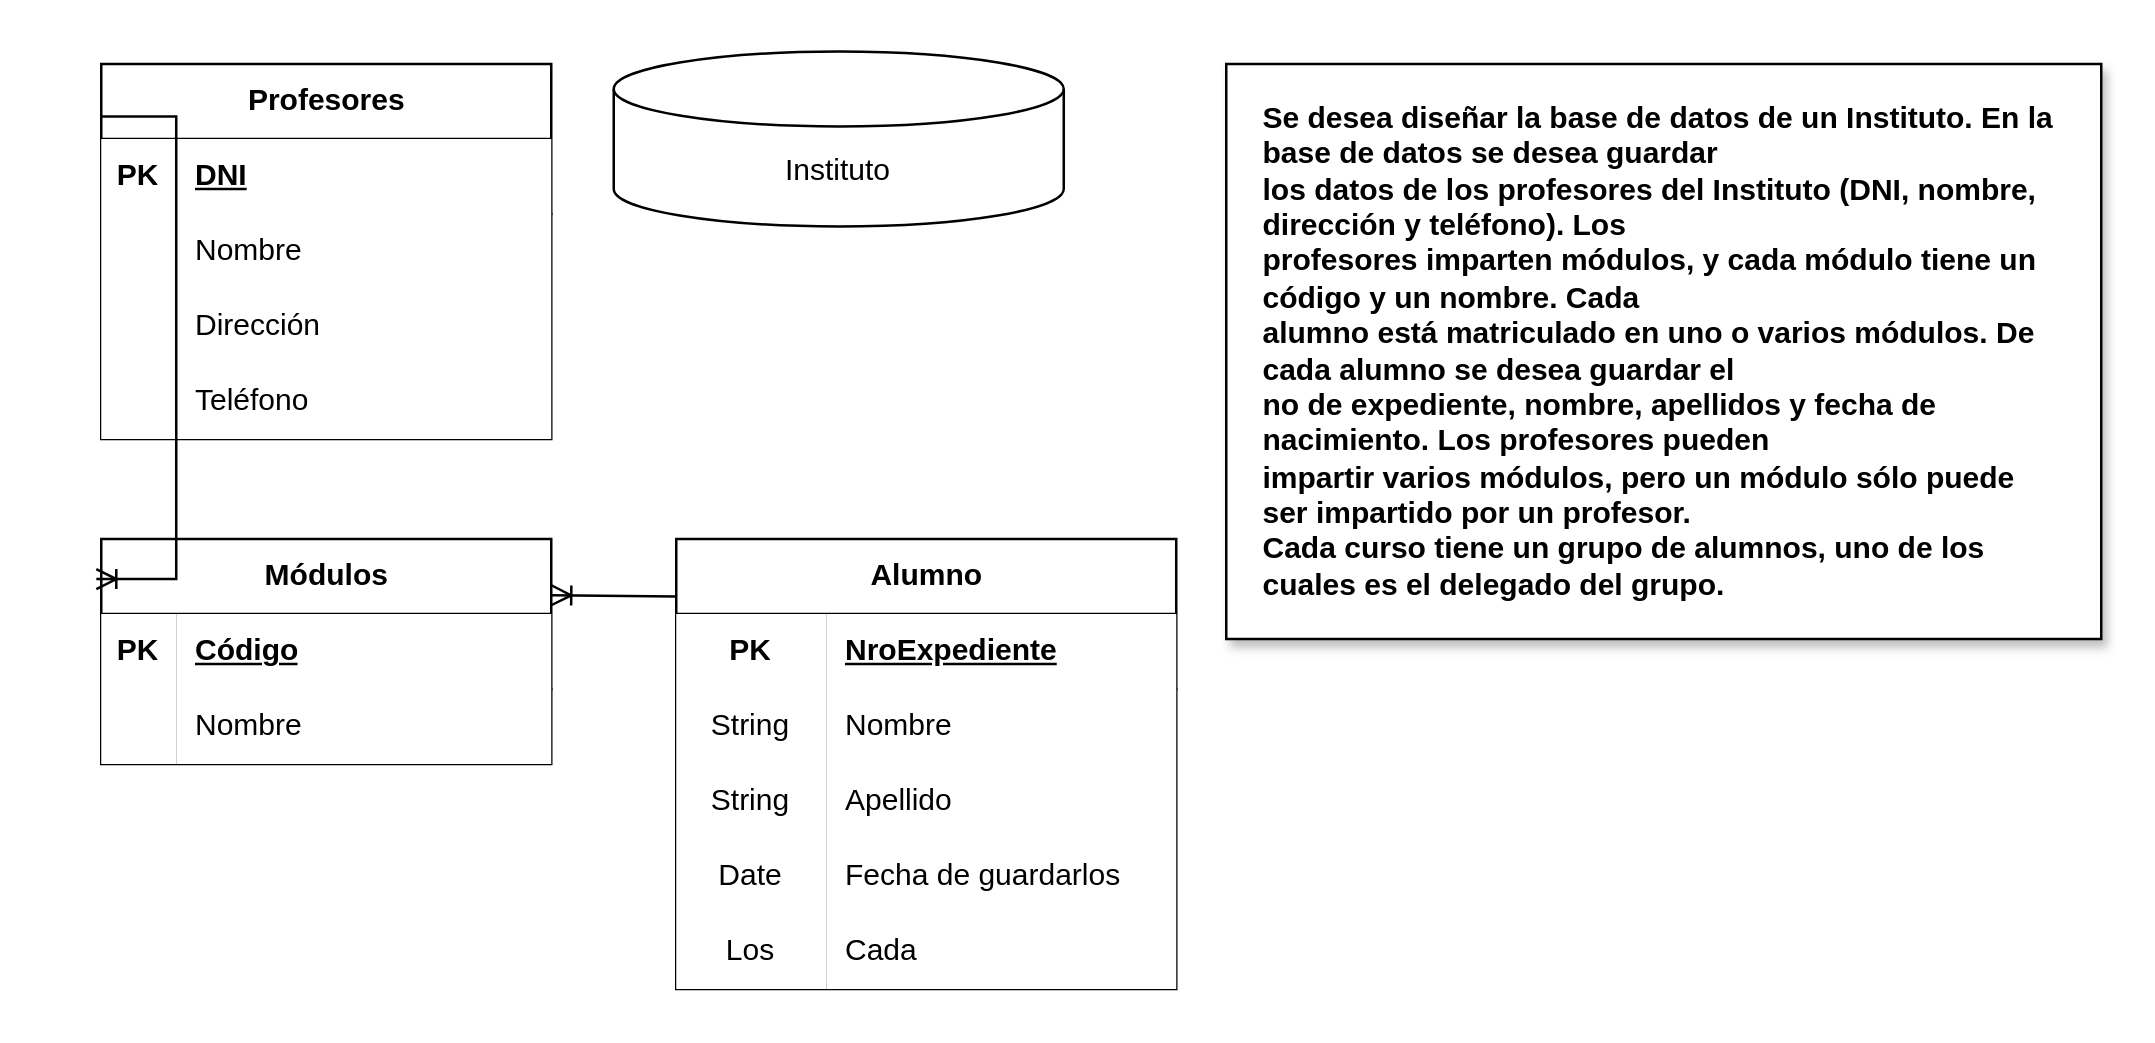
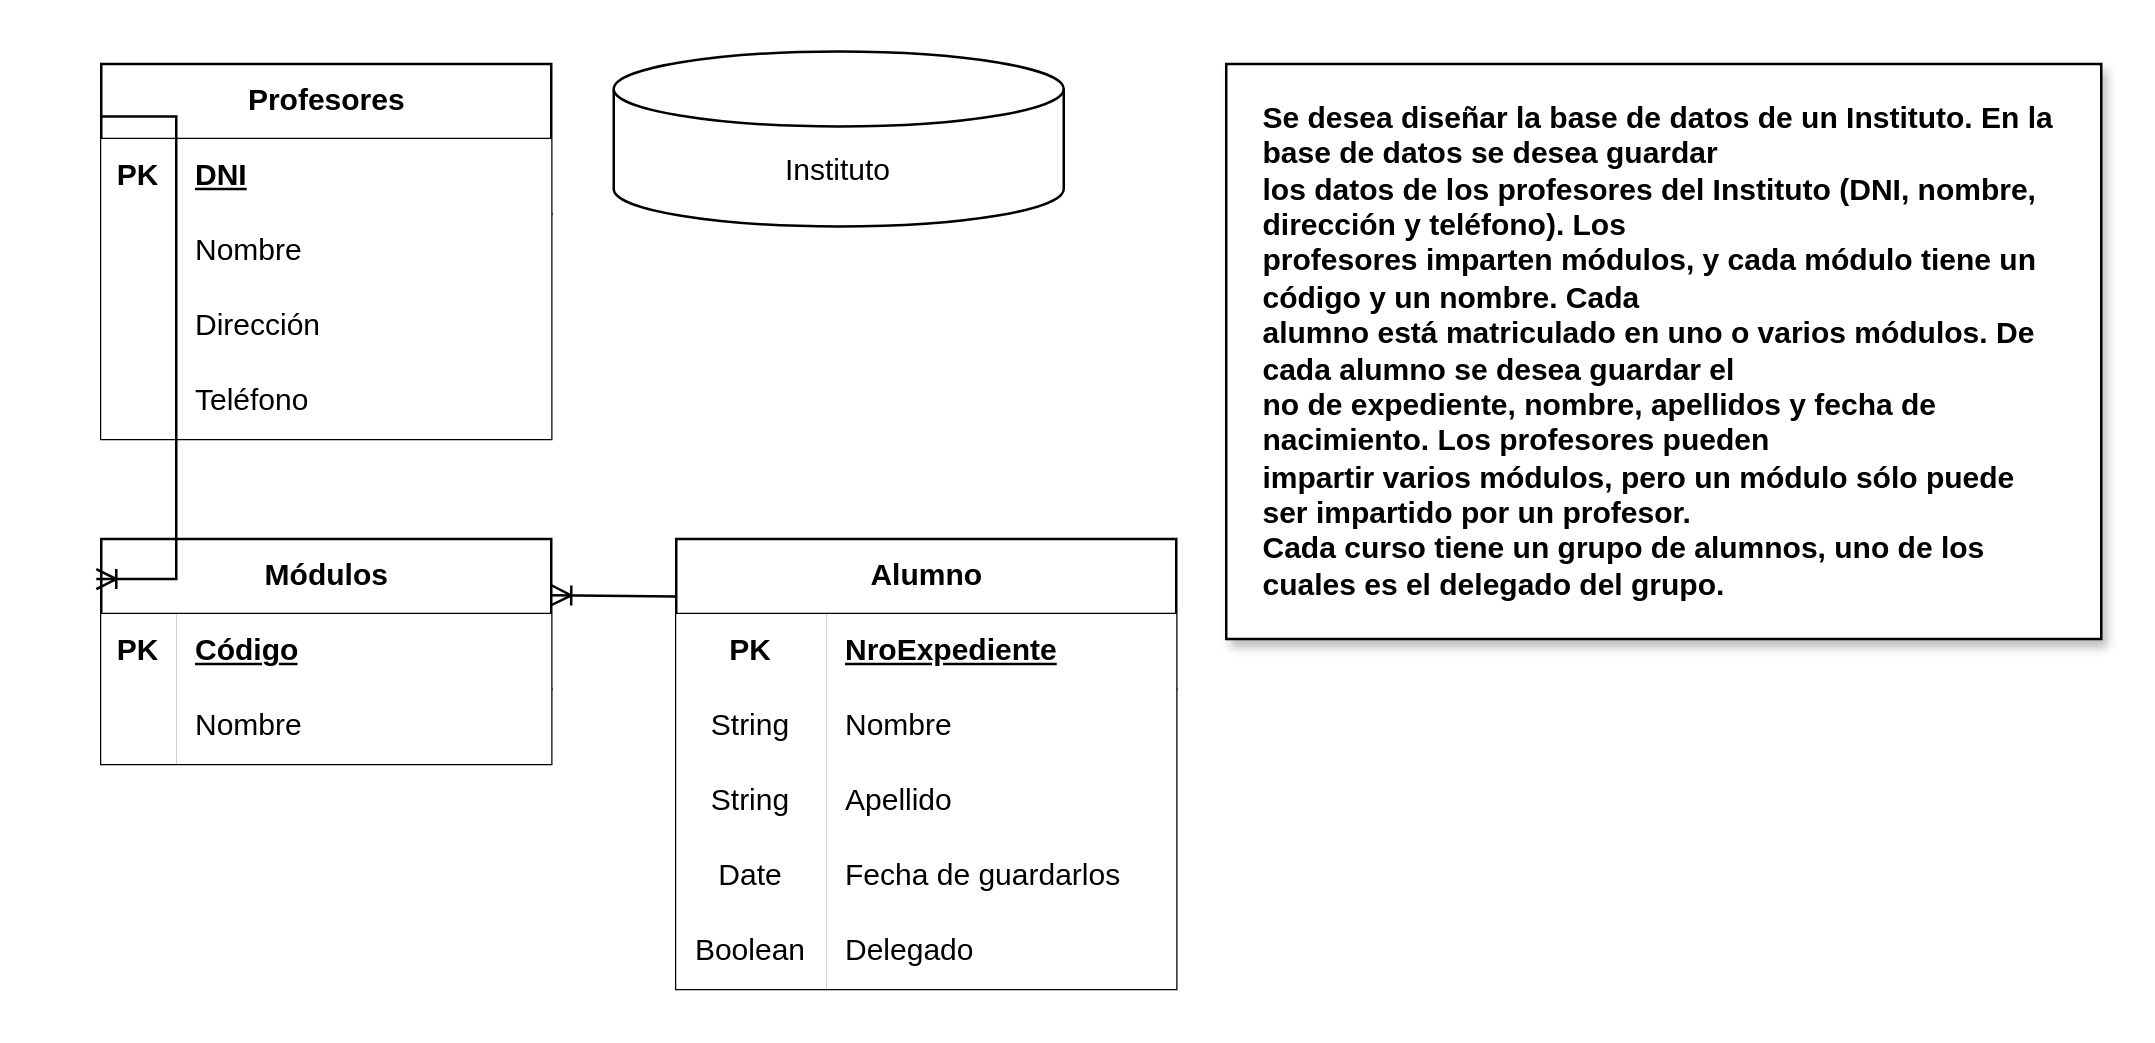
node "Los": label "Los" -> "Boolean"
node "Cada": label "Cada" -> "Delegado"
